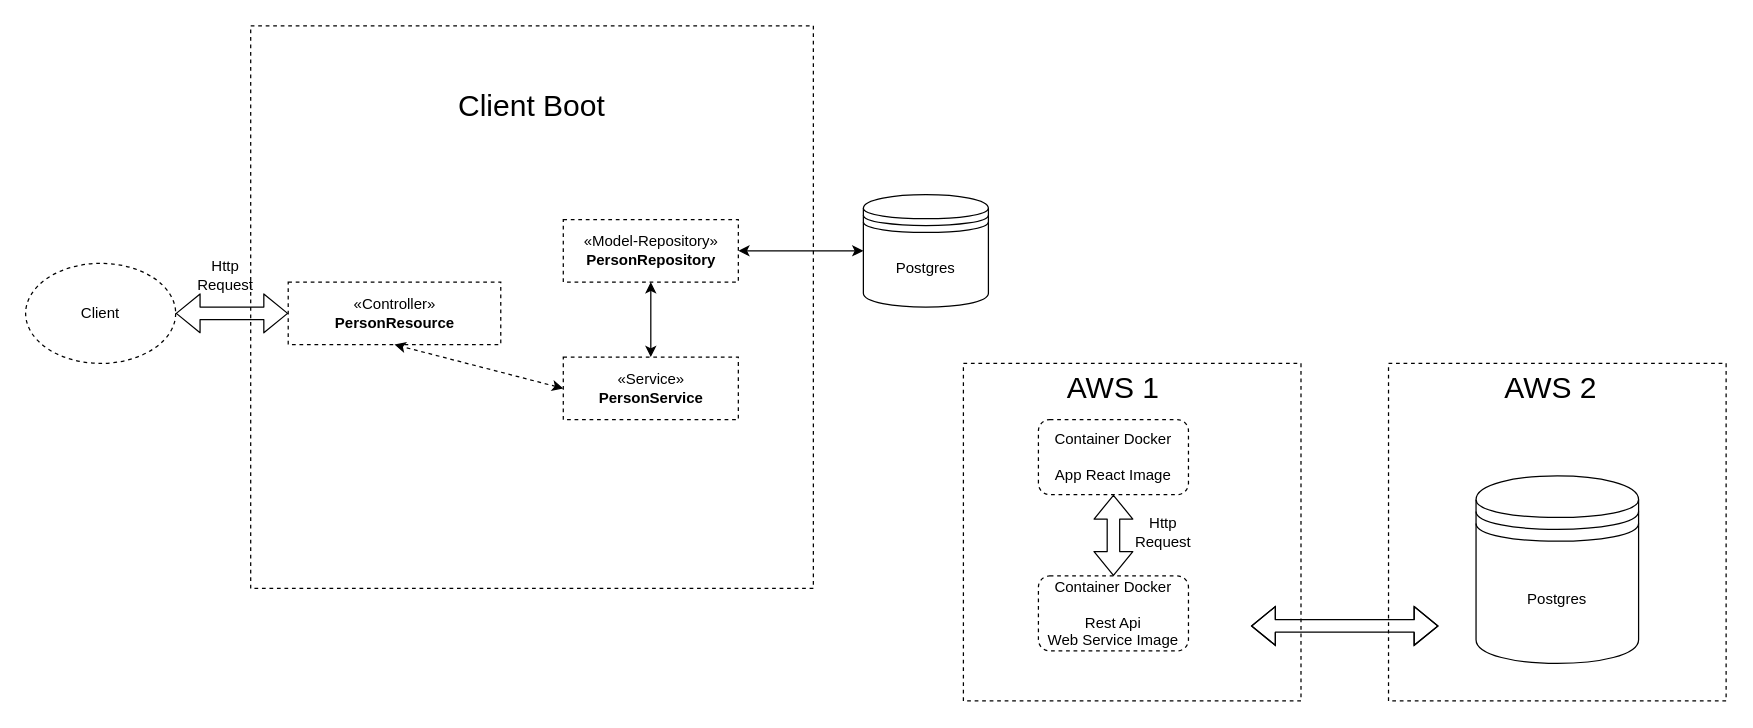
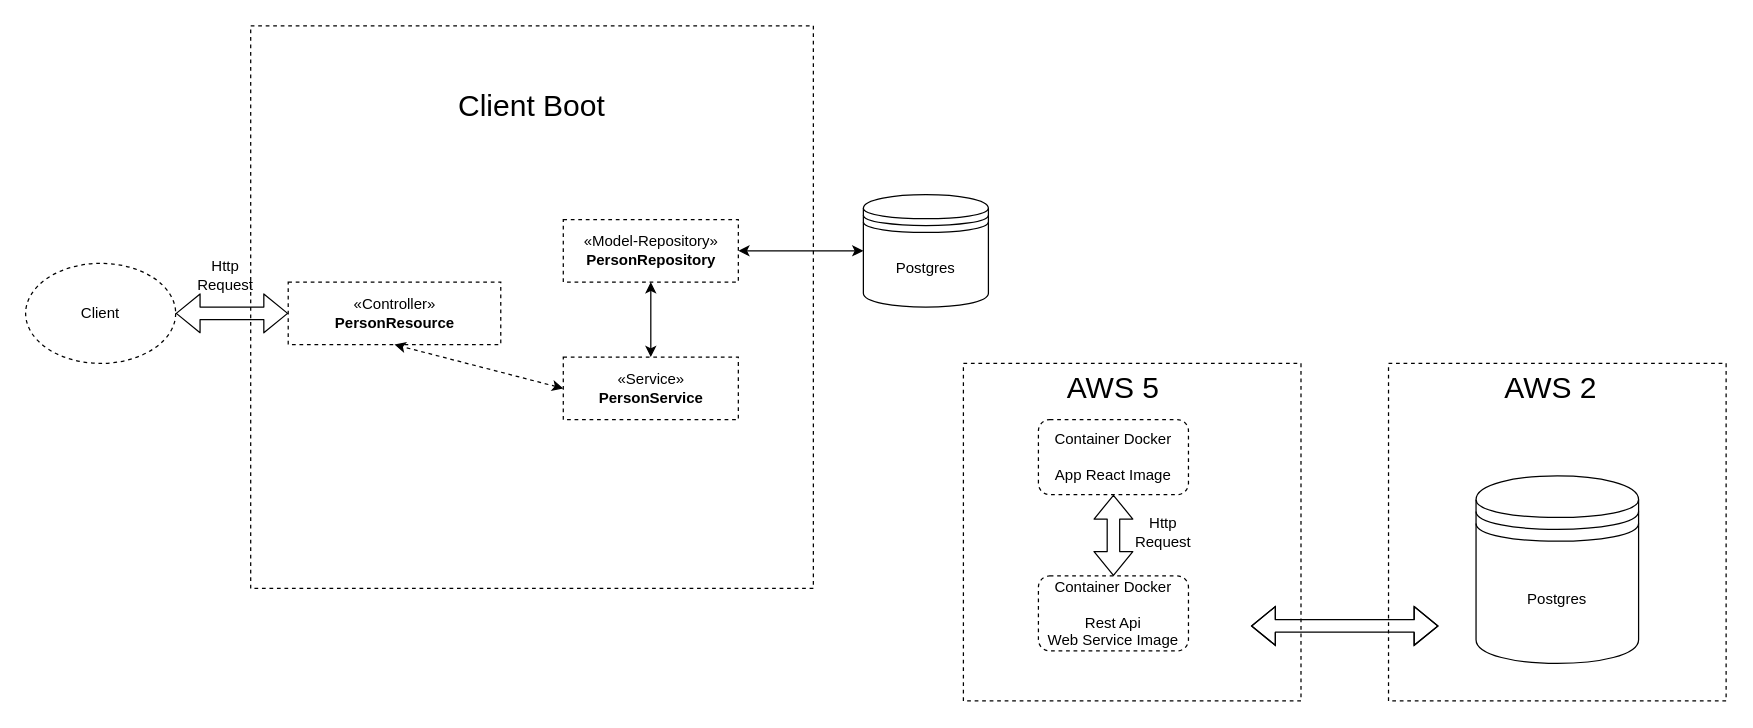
node "AWS 1": label "AWS 1" -> "AWS 5"
